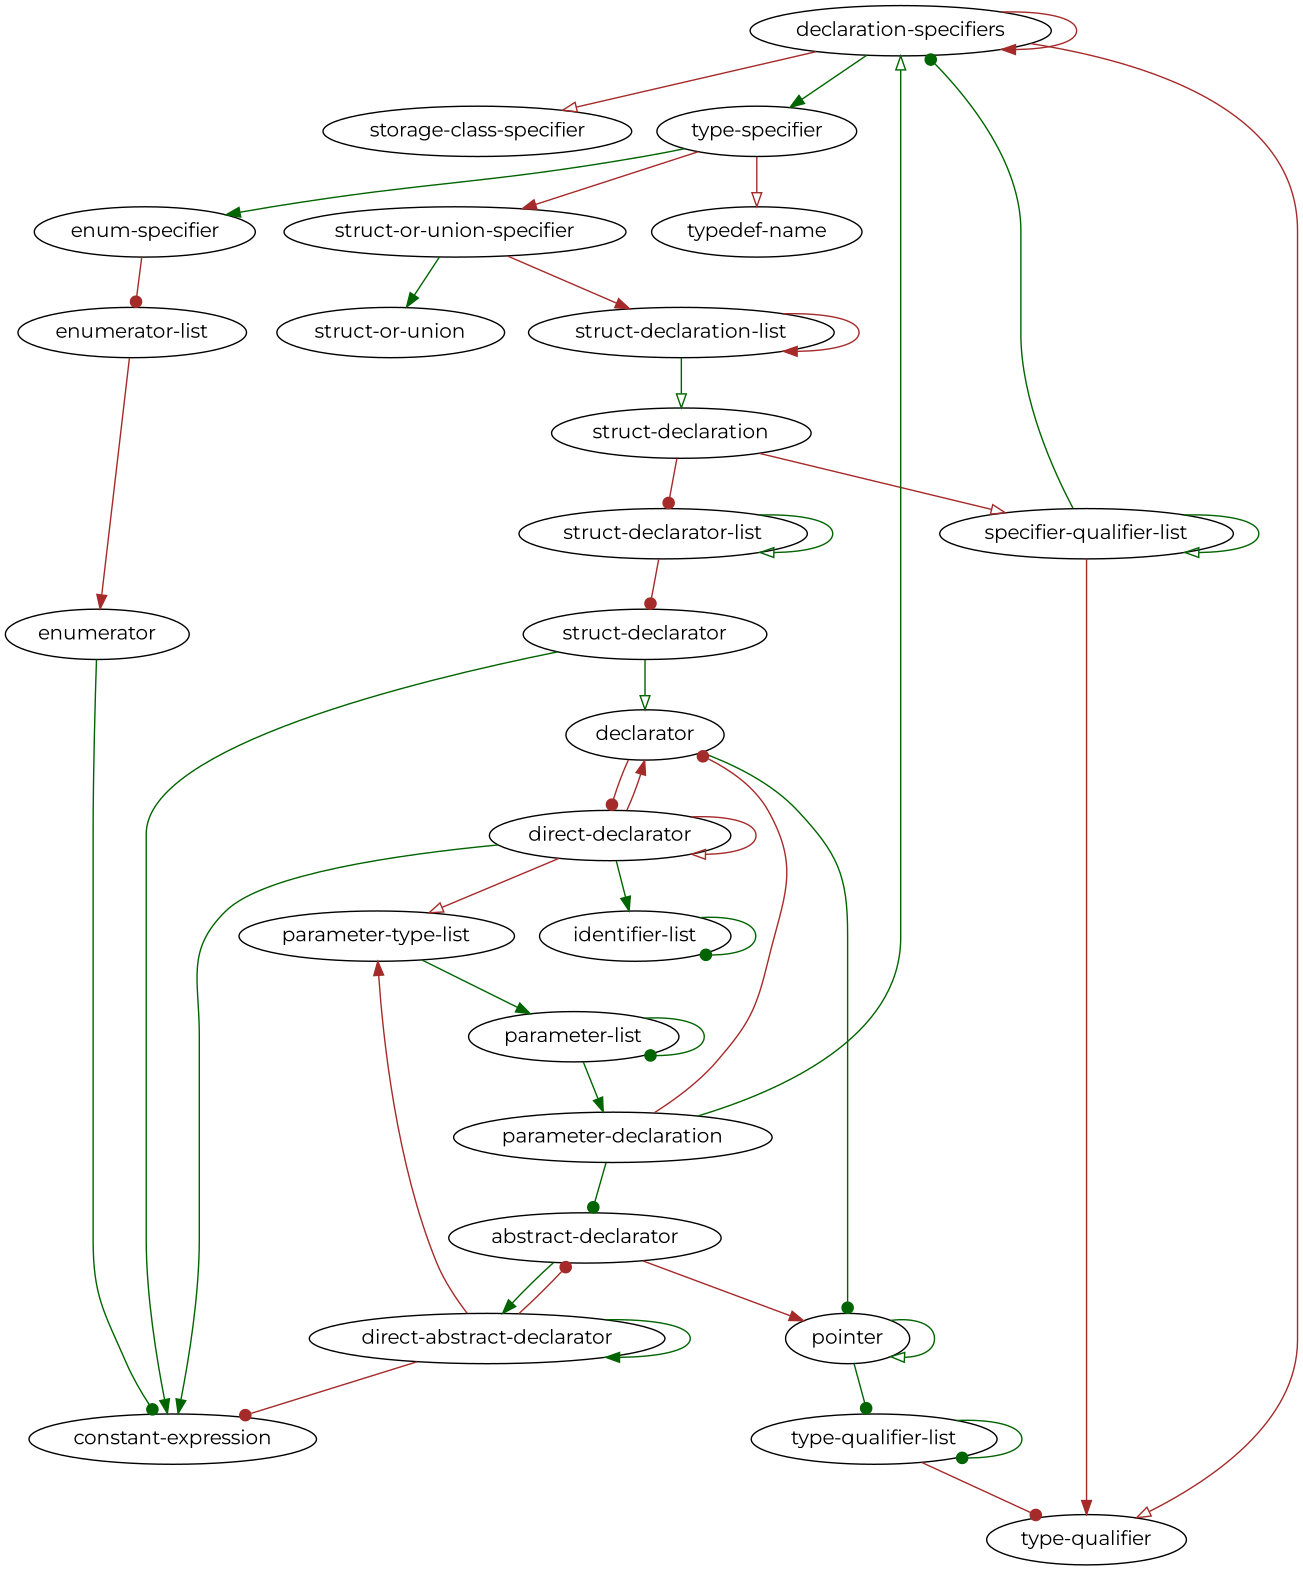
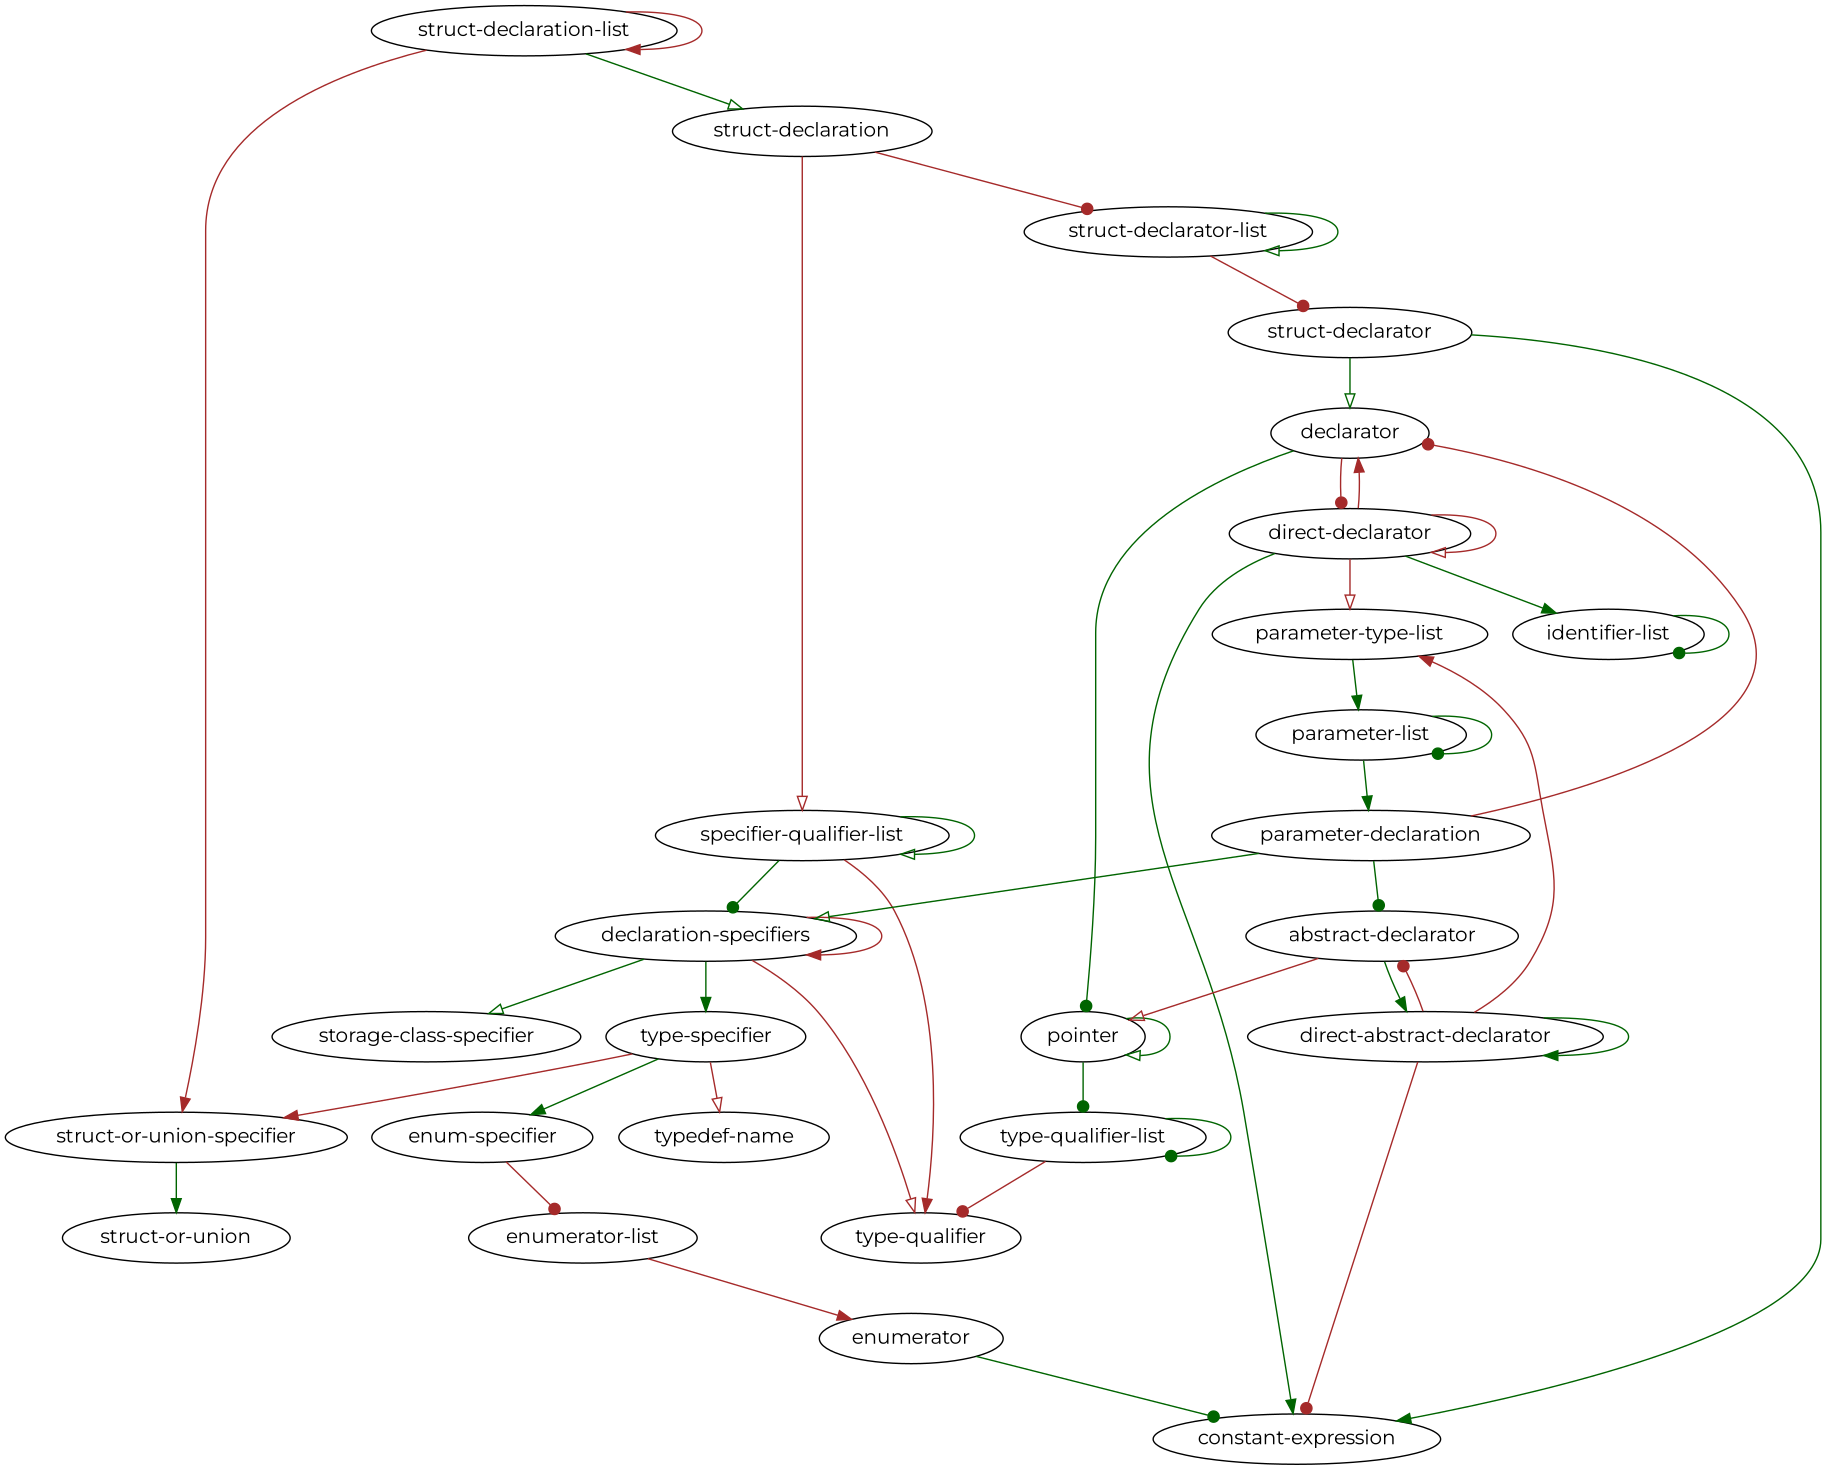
edge "declaration-specifiers" -> "storage-class-specifier": color brown -> darkgreen
edge "struct-or-union-specifier" -> "struct-declaration-list": reversed
edge "abstract-declarator" -> "pointer": arrowhead normal -> onormal
